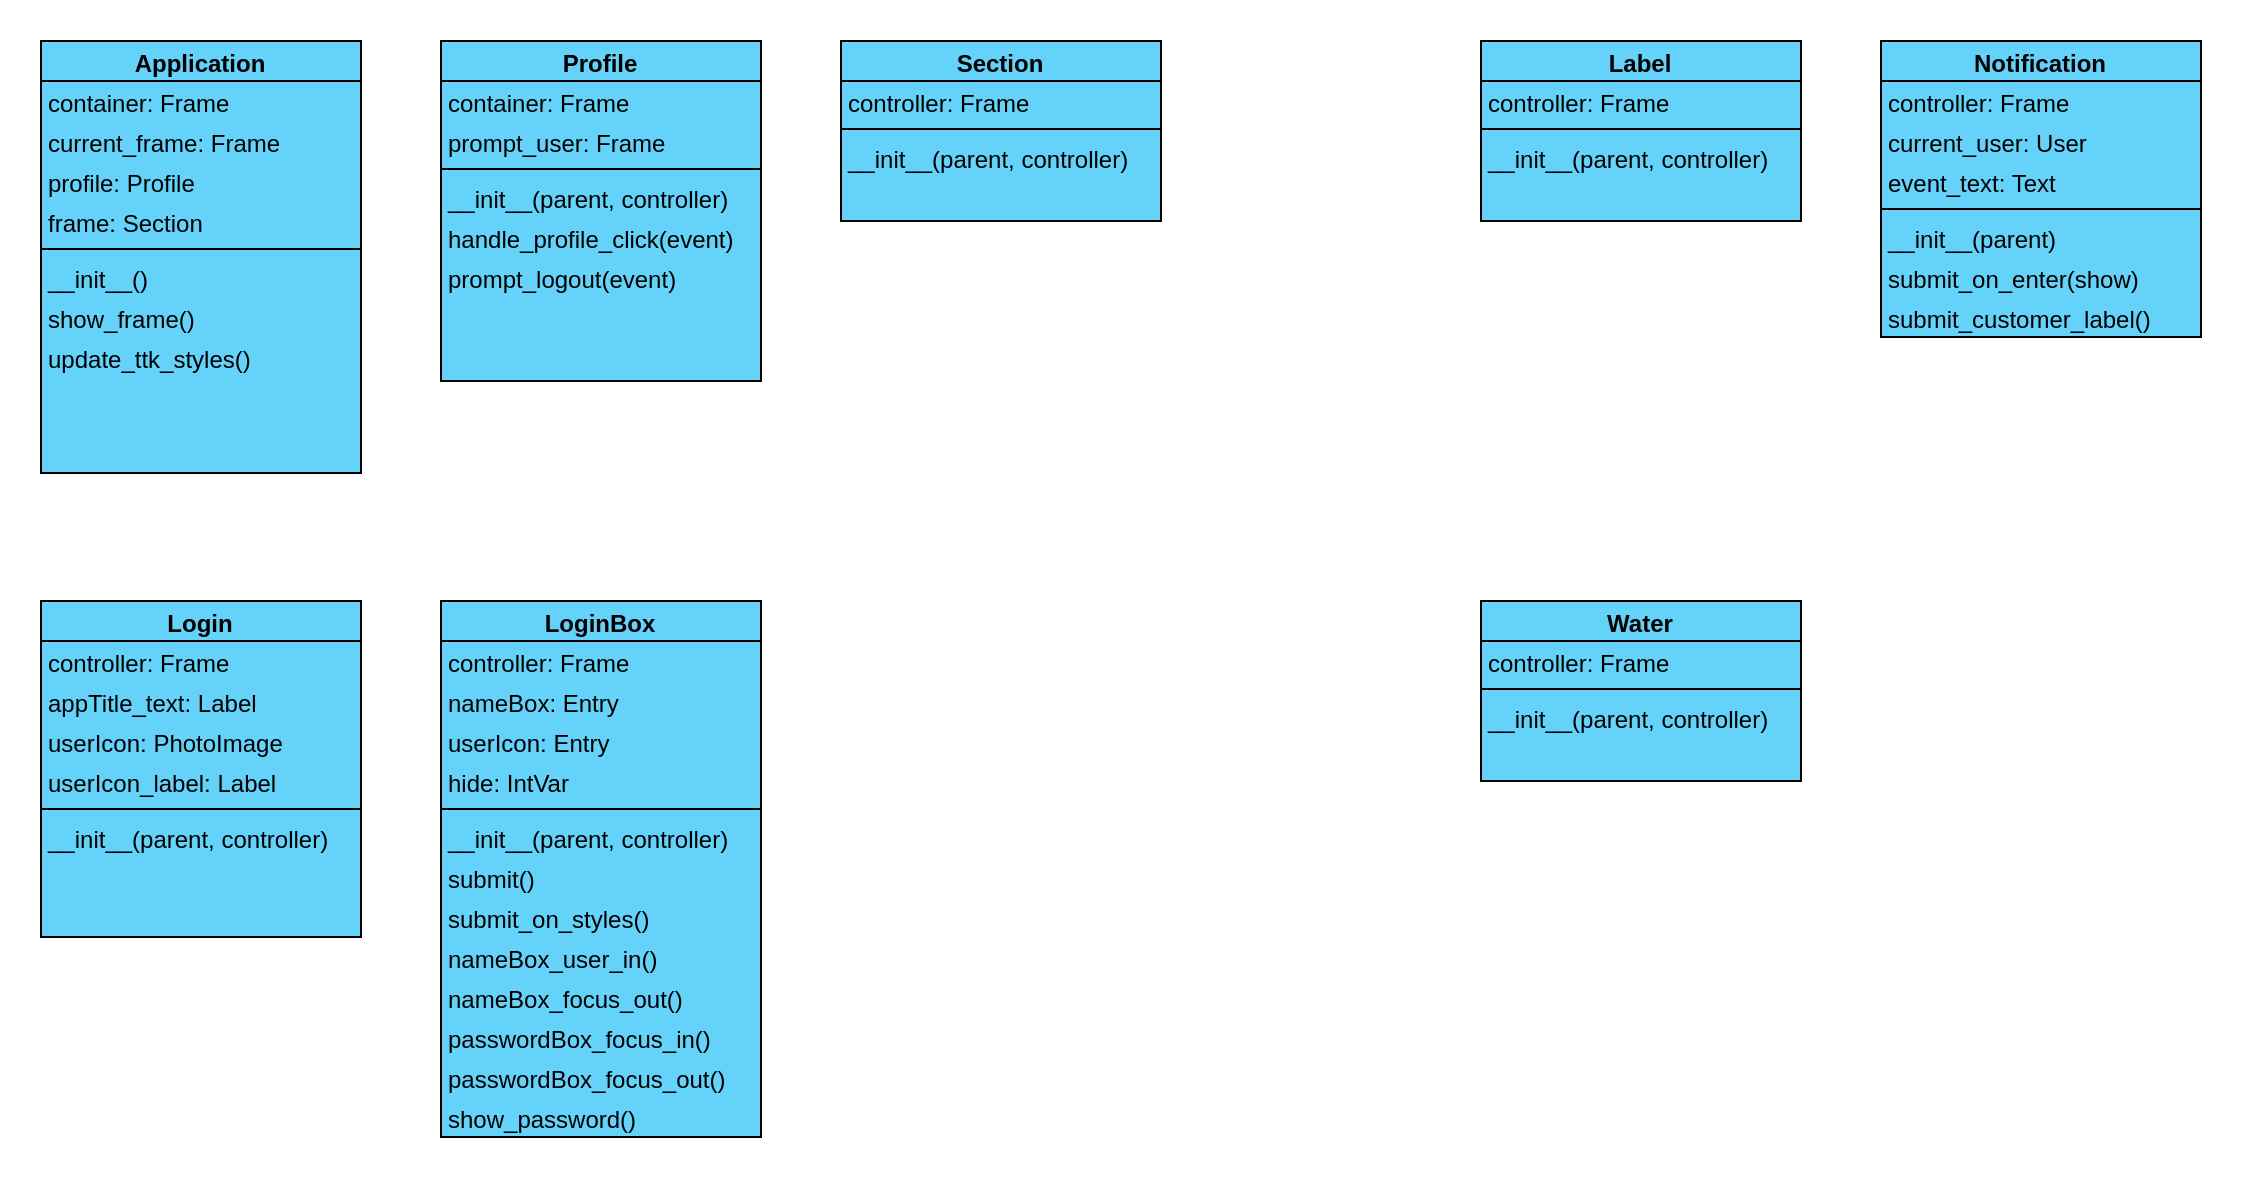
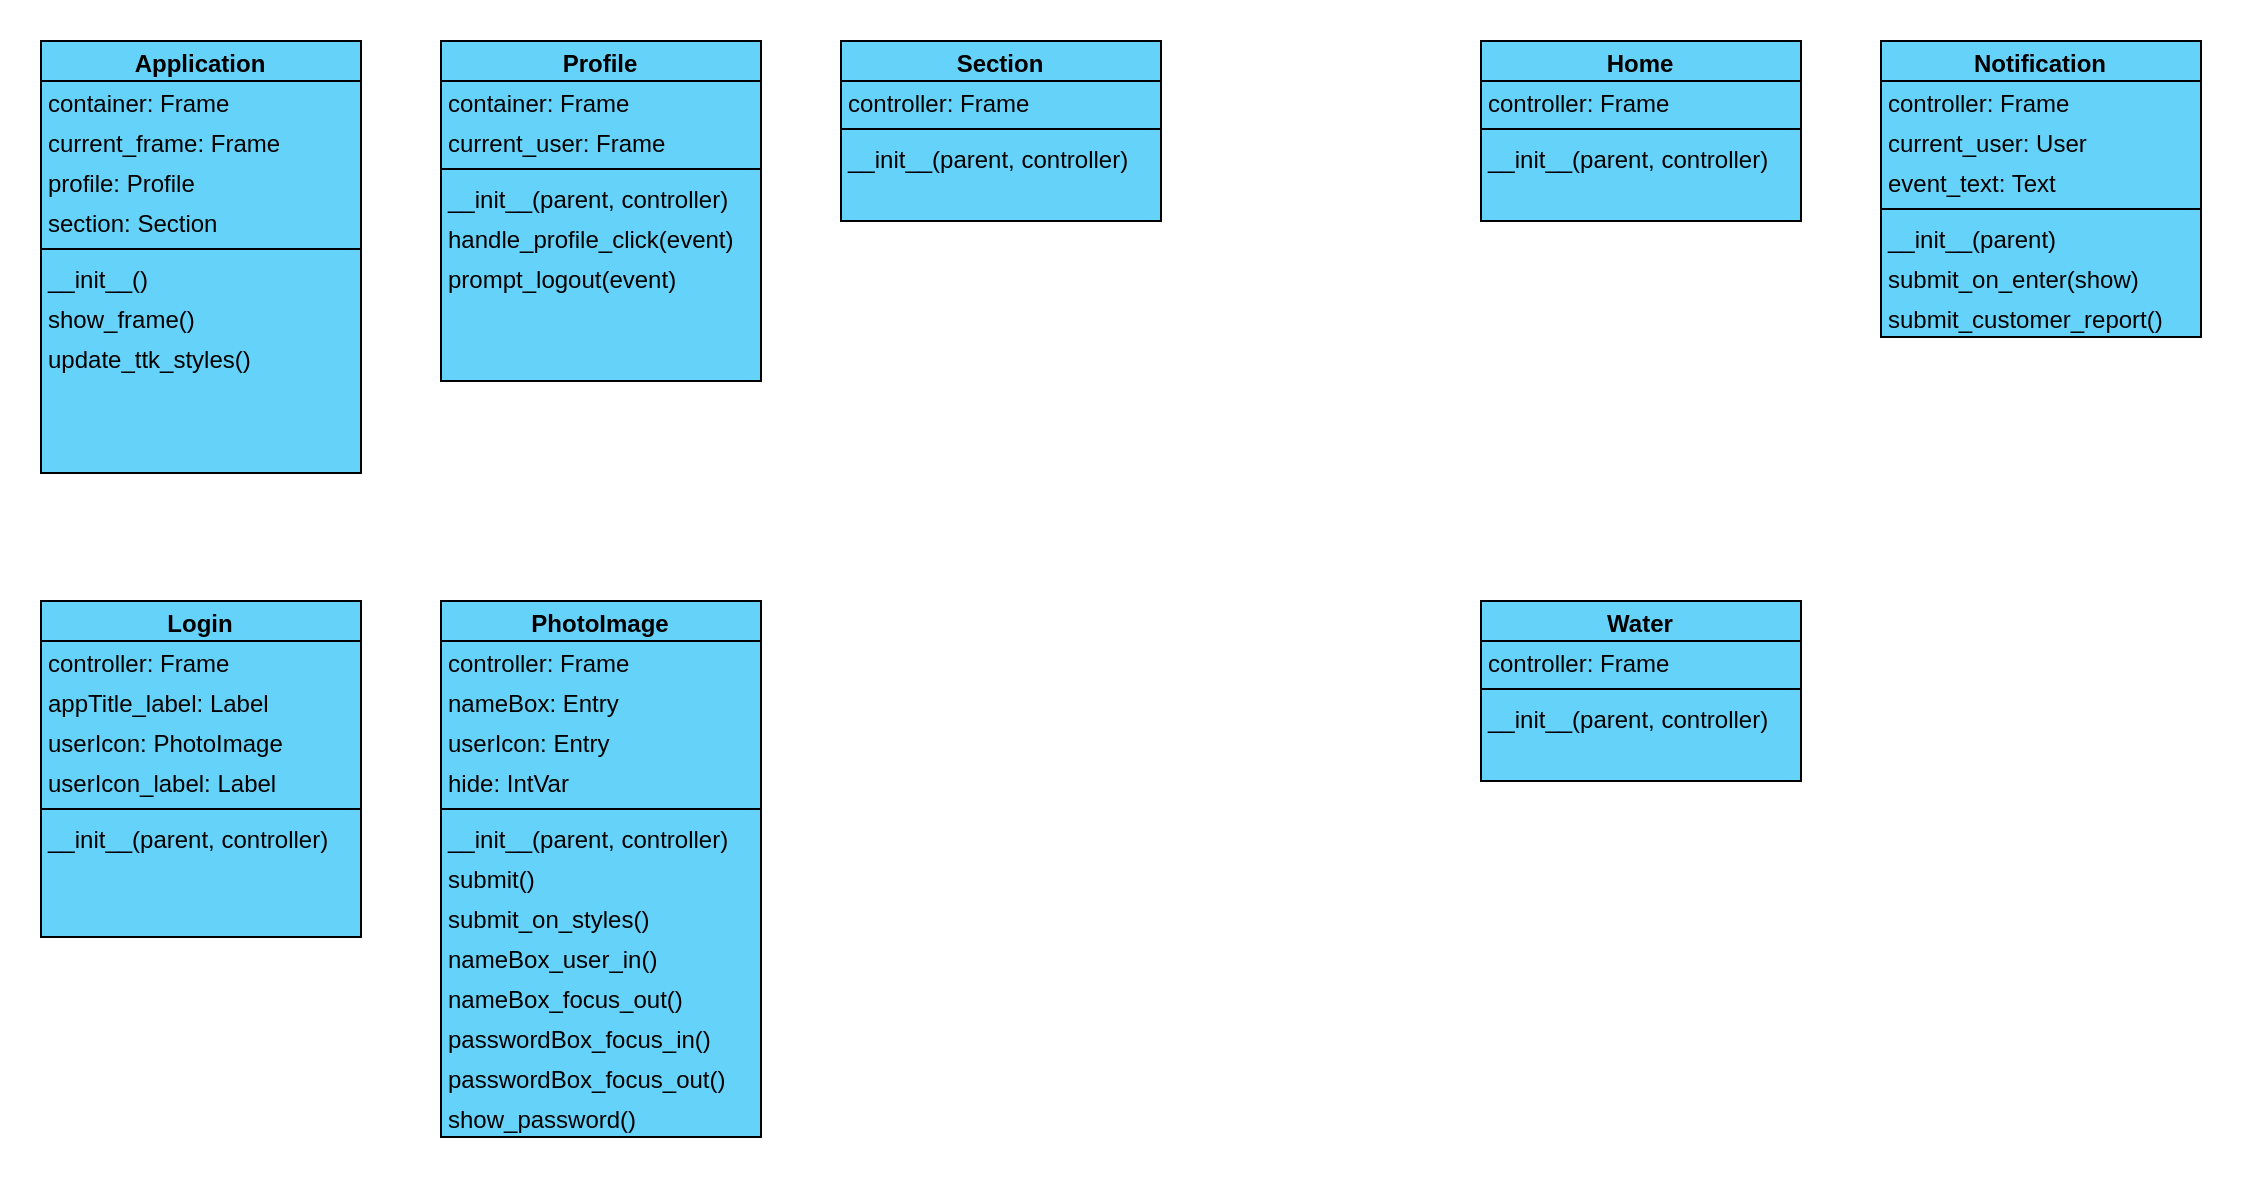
node "Label": label "Label" -> "Home"
node "prompt_user: Frame": label "prompt_user: Frame" -> "current_user: Frame"
node "frame: Section": label "frame: Section" -> "section: Section"
node "submit_customer_label()": label "submit_customer_label()" -> "submit_customer_report()"
node "LoginBox": label "LoginBox" -> "PhotoImage"
node "appTitle_text: Label": label "appTitle_text: Label" -> "appTitle_label: Label"
